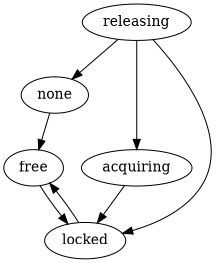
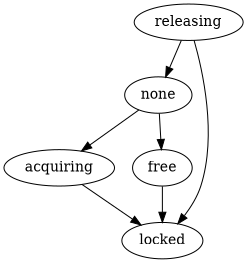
edge "releasing" -> "acquiring": now "none" -> "acquiring"
edge "locked" -> "free": removed
